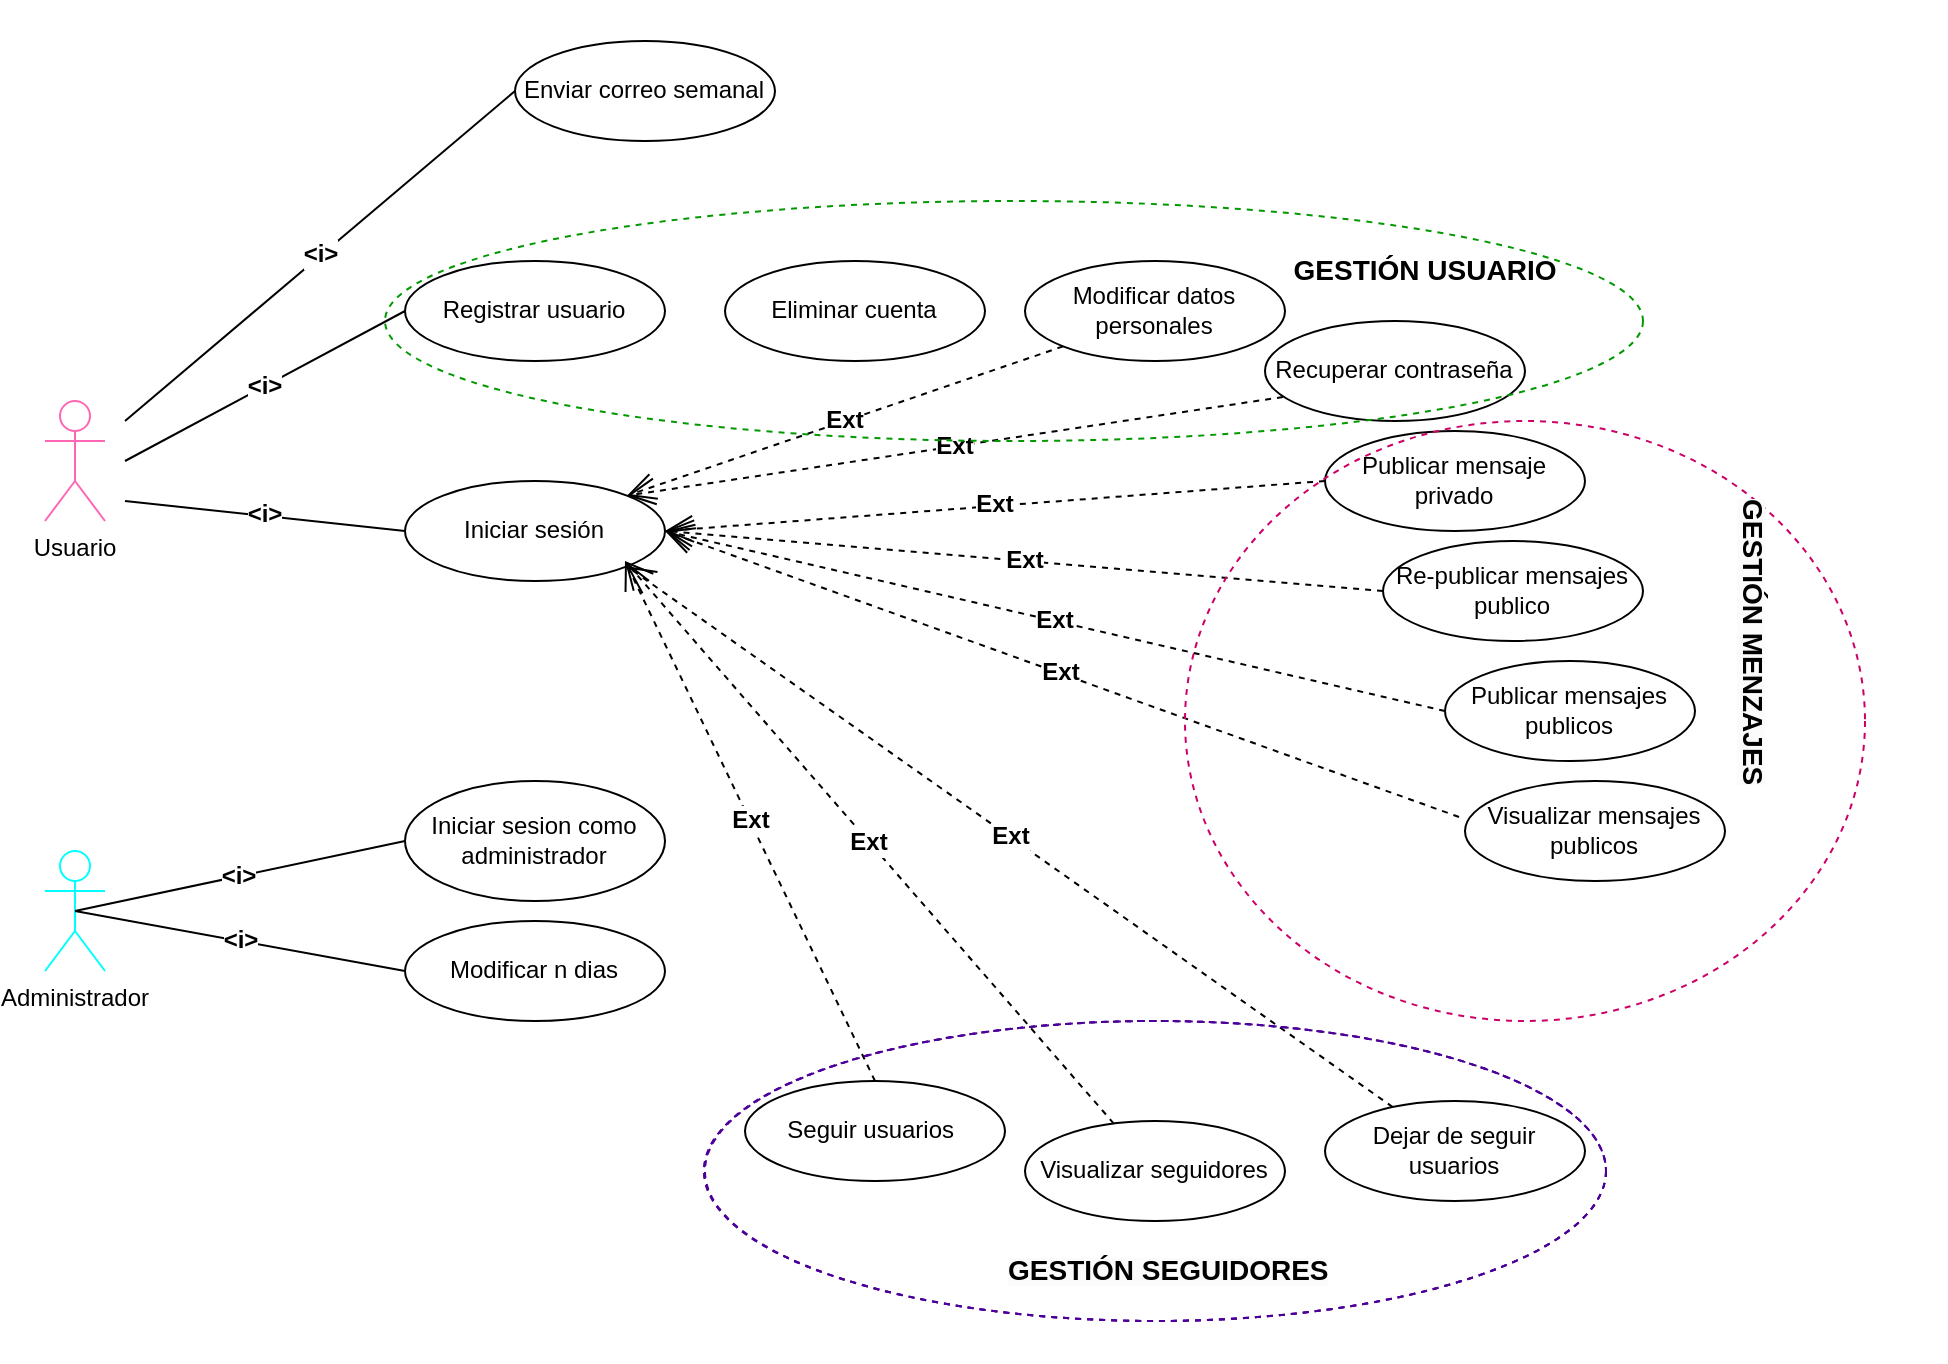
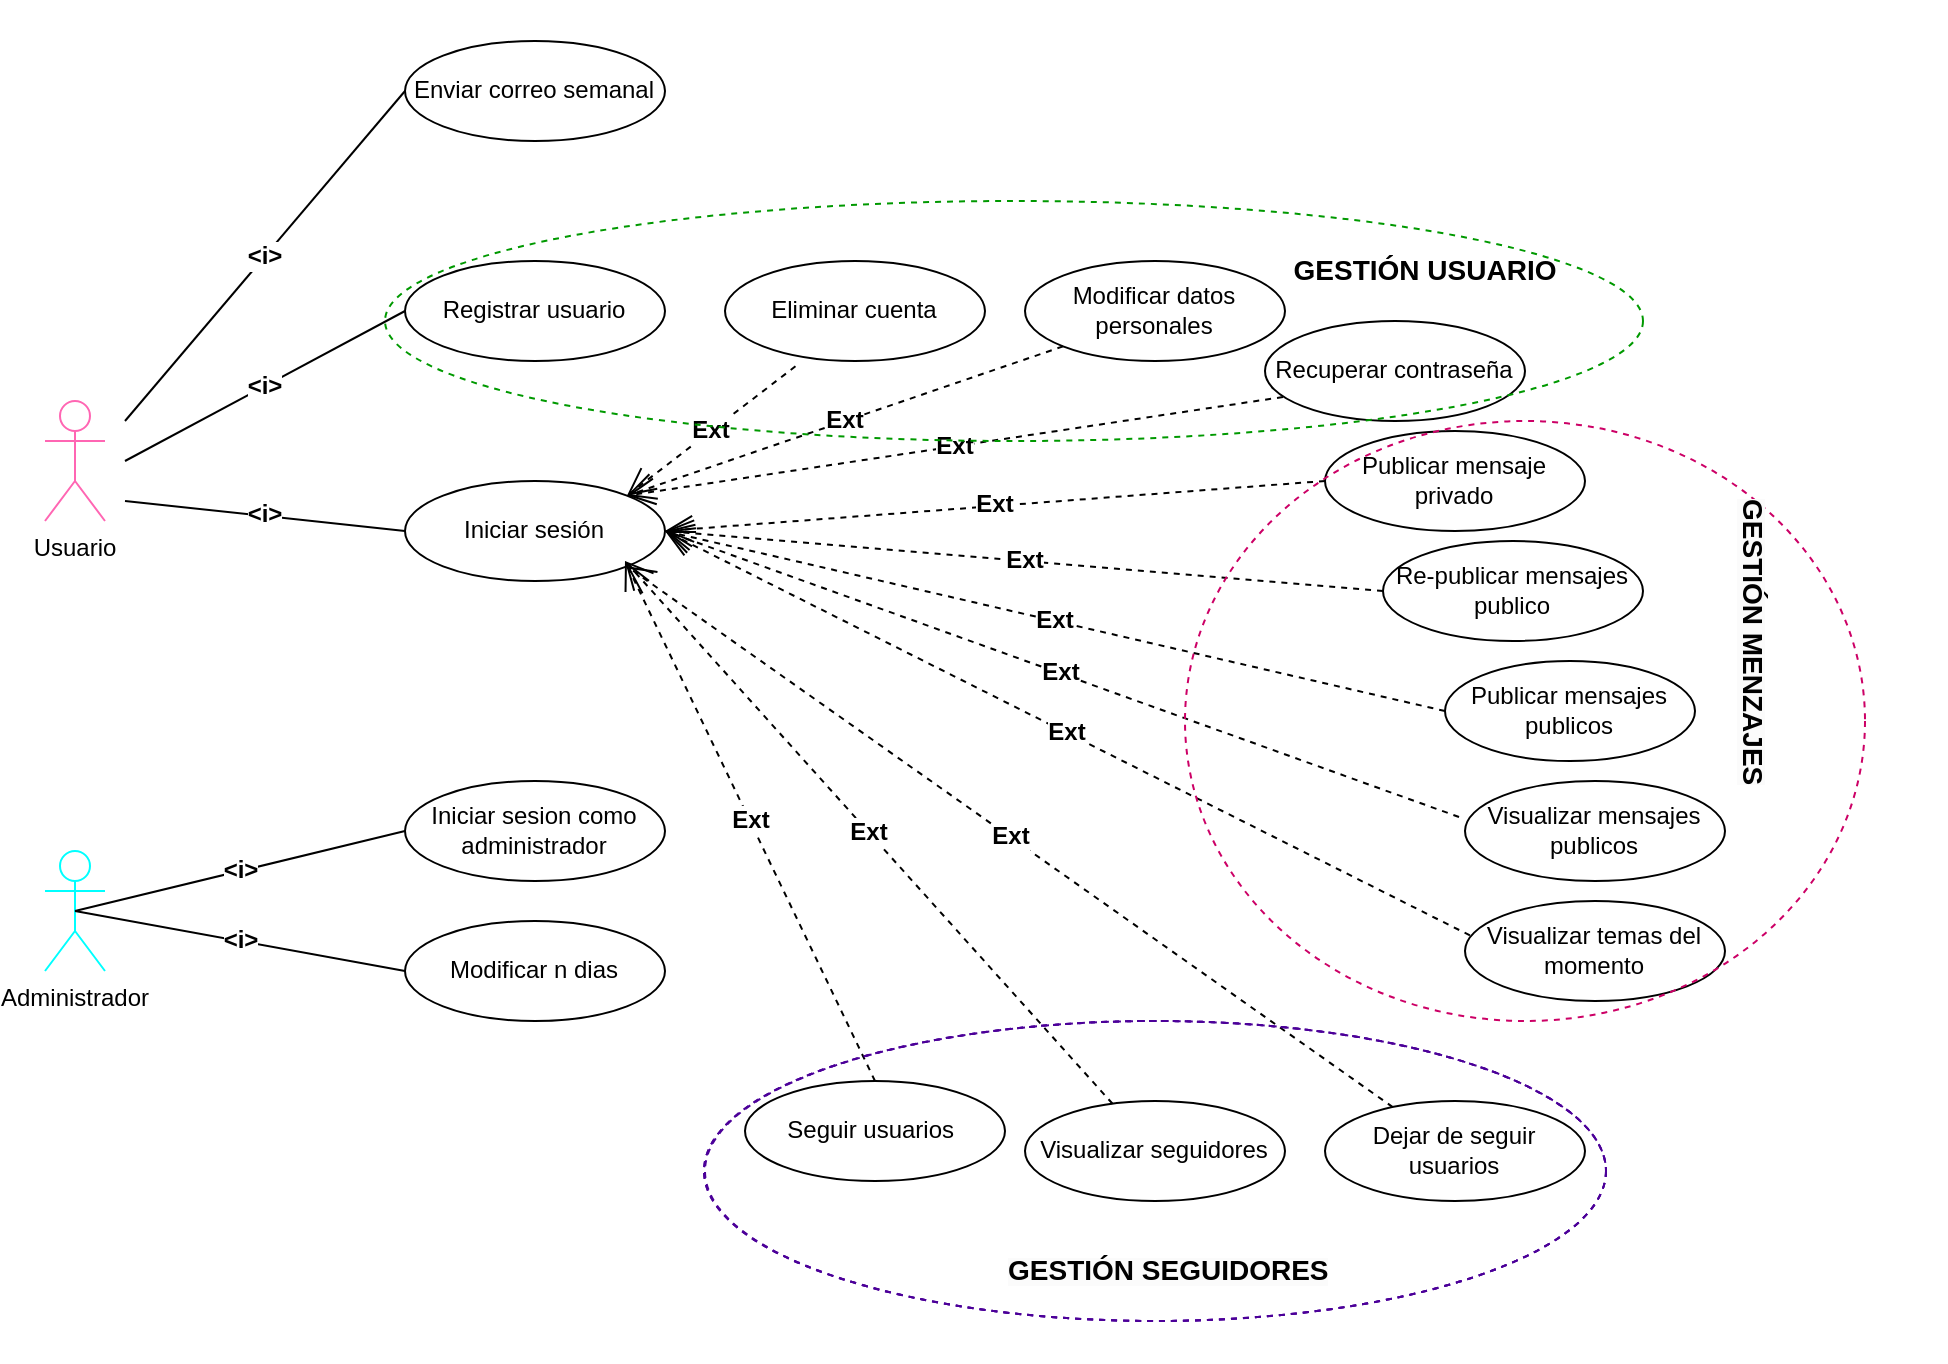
node "Enviar correo semanal": moved (645, 91) -> (535, 91)
edge "Eliminar cuenta" -> "Iniciar sesión": added, label "Ext"
edge "Visualizar temas del momento" -> "Iniciar sesión": added, label "Ext"
node "Iniciar sesion como administrador": size 260x120 -> 260x100
node "Visualizar temas del momento": added
node "Visualizar seguidores": moved (1155, 1171) -> (1155, 1151)
